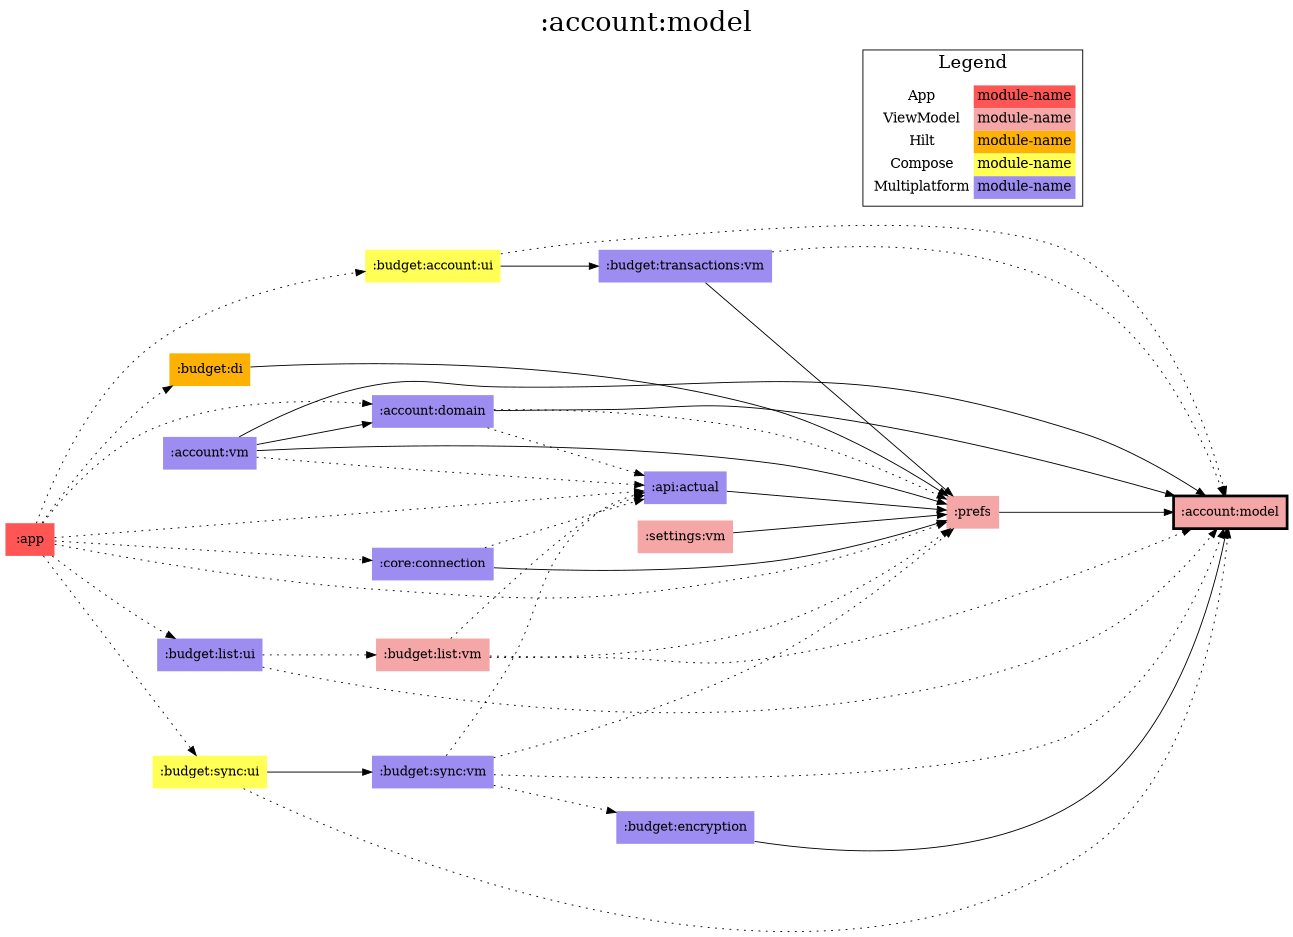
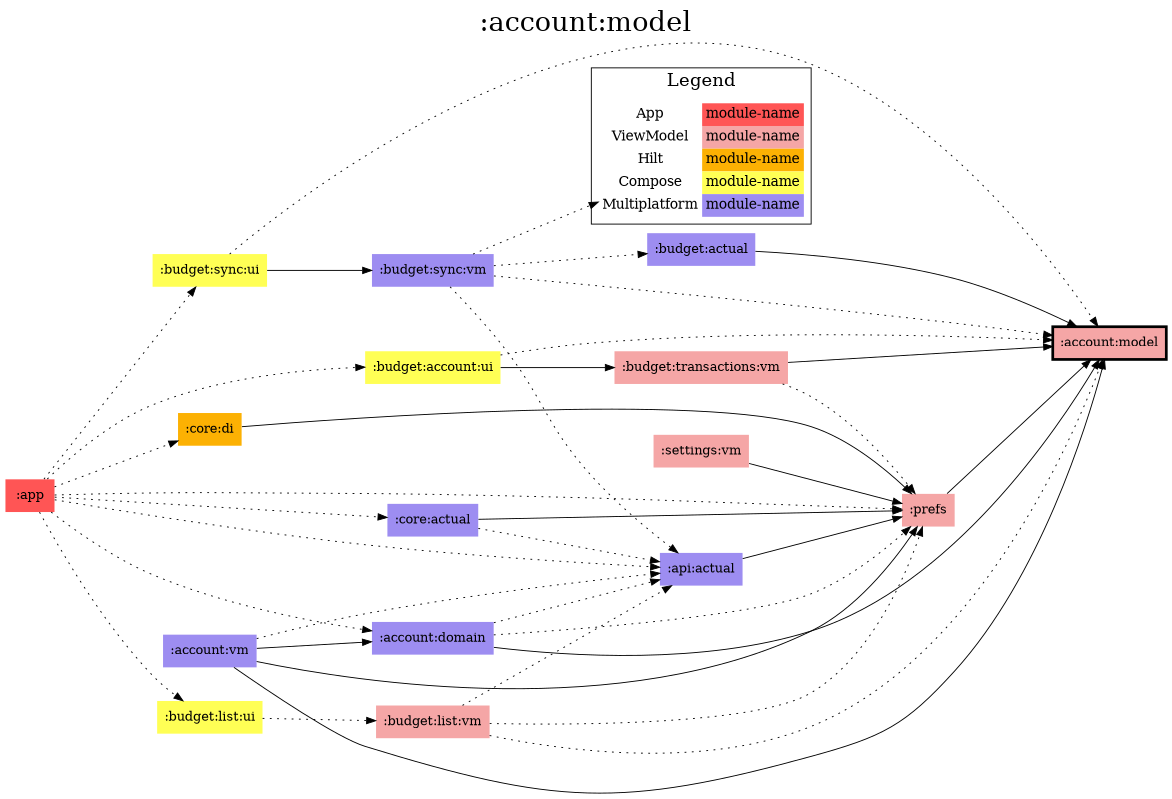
node ":budget:transactions:vm": fillcolor #9d8df1 -> #f5a6a6
edge ":budget:transactions:vm" -> ":account:model": style dotted -> solid
node ":budget:di": label ":budget:di" -> ":core:di"
edge ":budget:transactions:vm" -> ":prefs": style solid -> dotted
node ":core:connection": label ":core:connection" -> ":core:actual"
node ":budget:list:ui": fillcolor #9d8df1 -> #ffff55
edge ":budget:sync:vm" -> ":prefs": now ":budget:sync:vm" -> "App"
edge ":budget:list:ui" -> ":account:model": removed
node ":budget:encryption": label ":budget:encryption" -> ":budget:actual"
